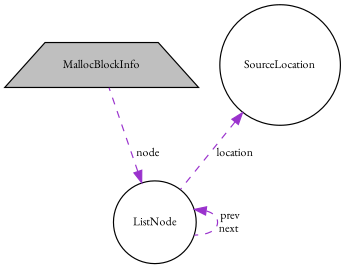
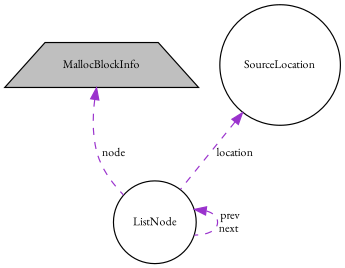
edge "MallocBlockInfo" -> "ListNode": reversed
